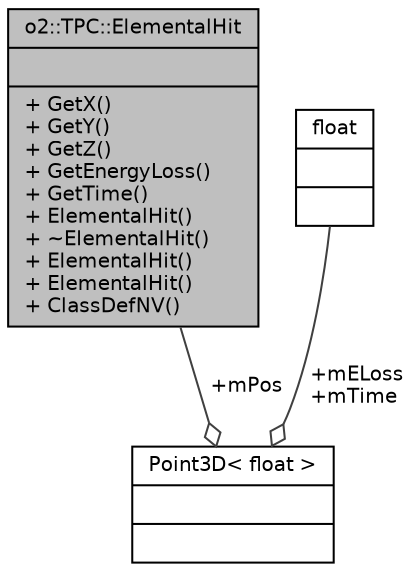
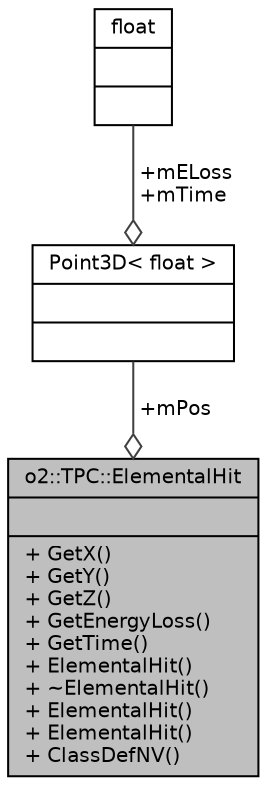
edge "o2::TPC::ElementalHit" -> "Point3D< float >": reversed
